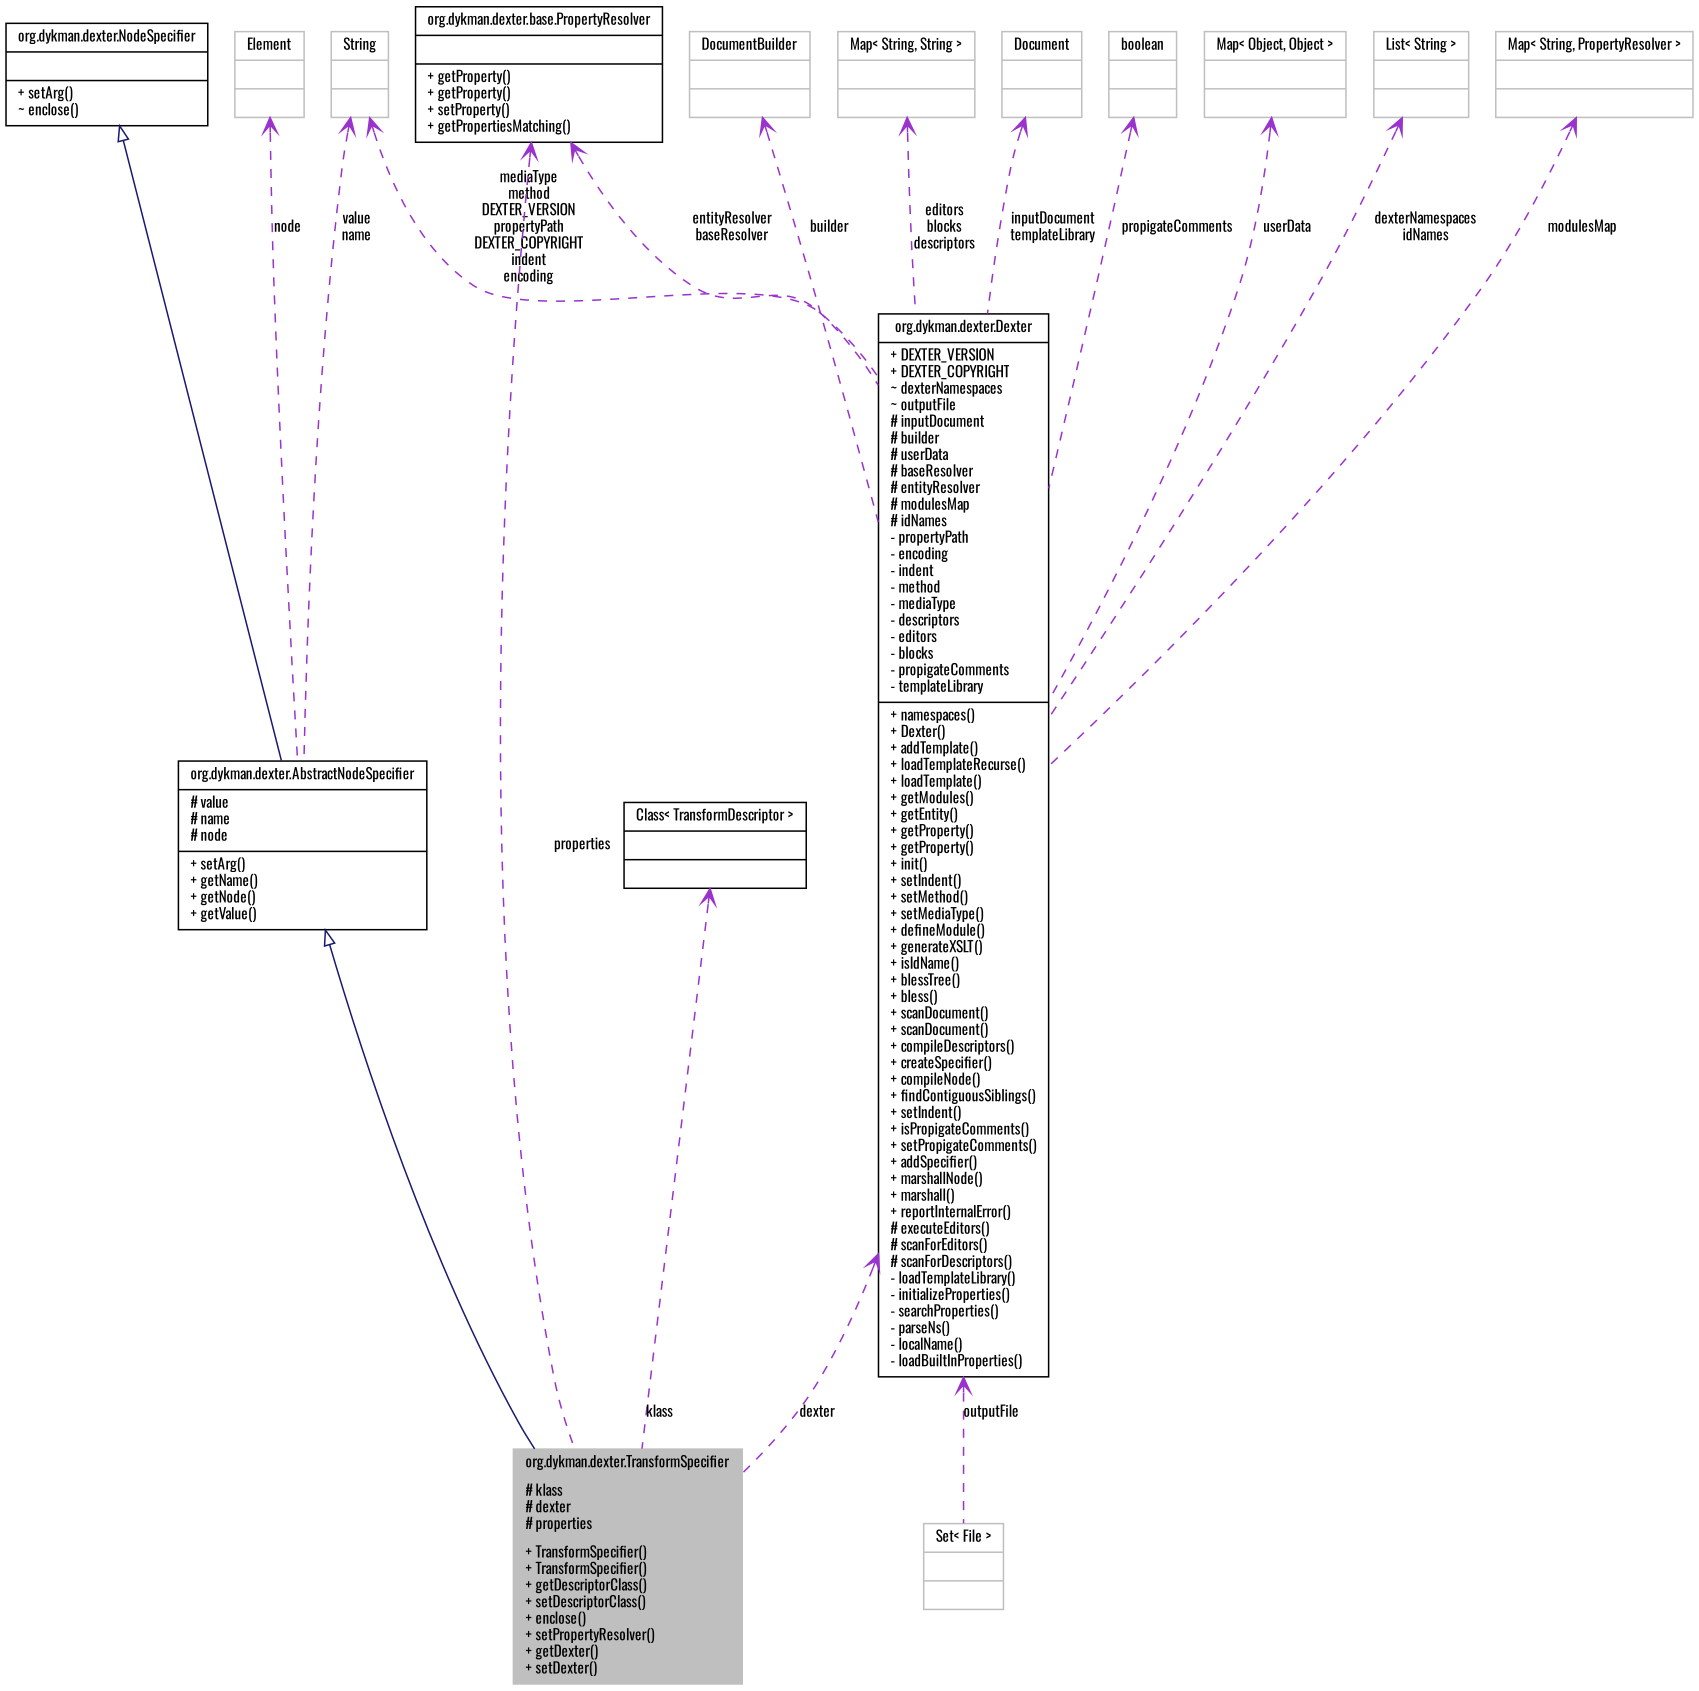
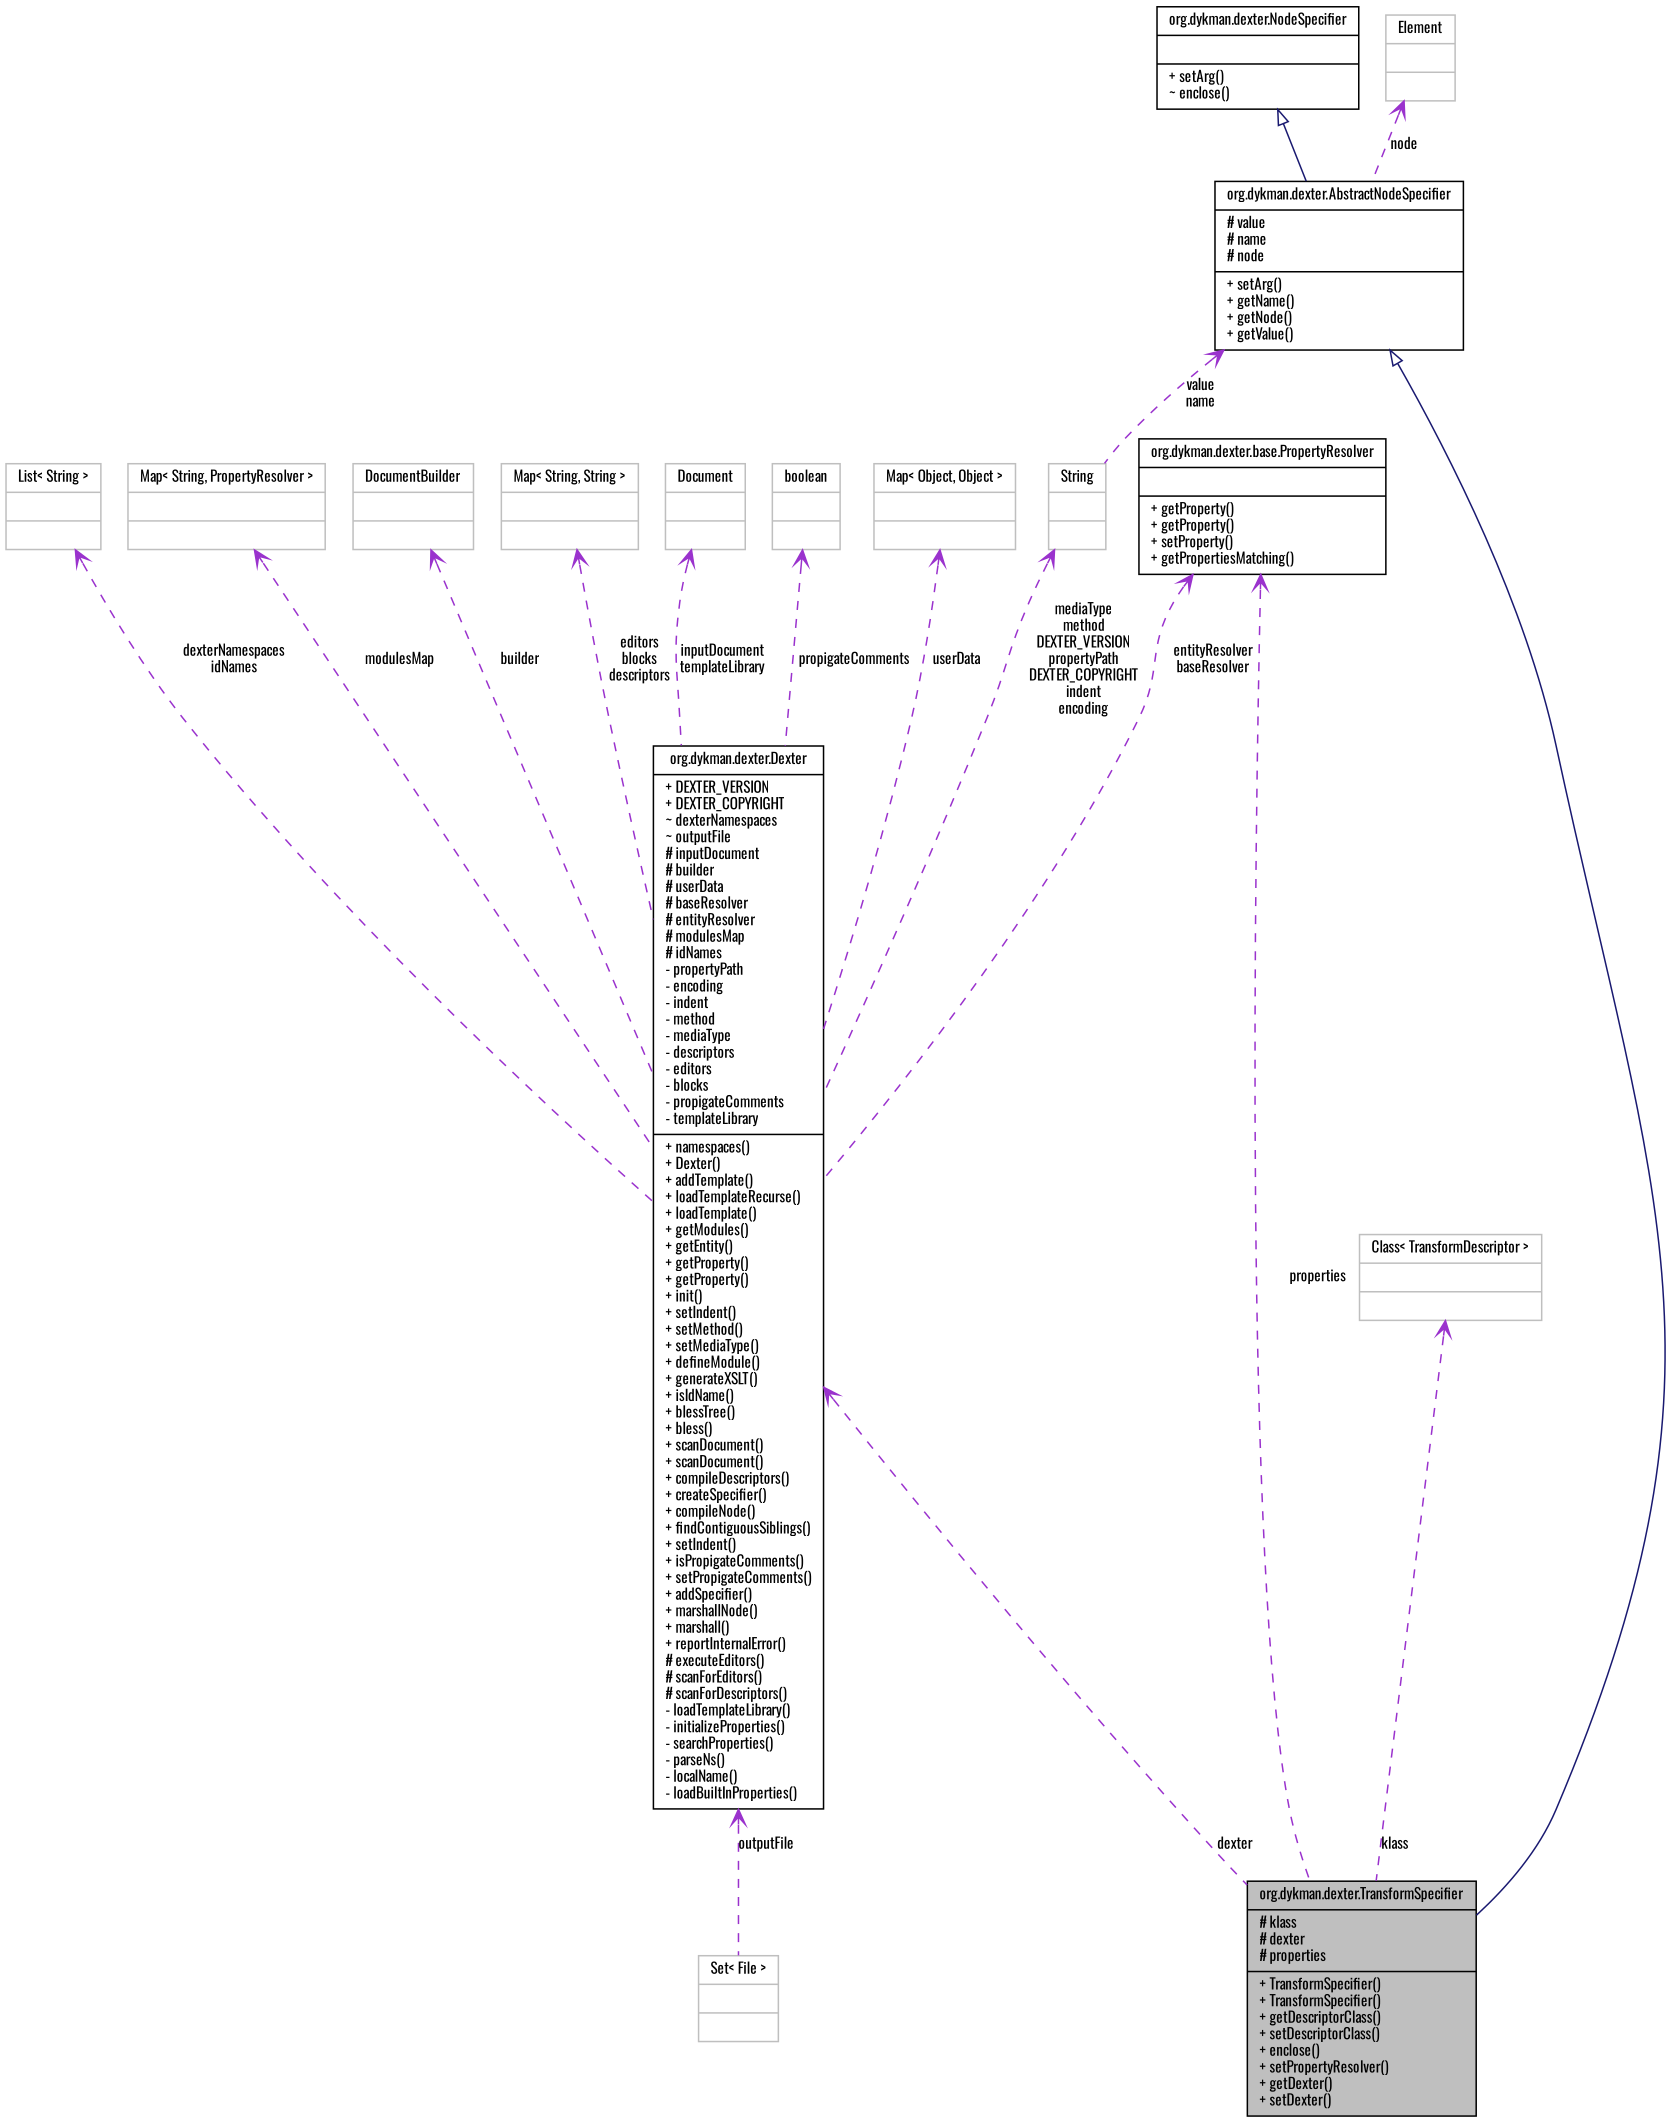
edge "org.dykman.dexter.AbstractNodeSpecifier" -> "String": reversed
node "Class< TransformDescriptor >": color black -> grey75
node "org.dykman.dexter.TransformSpecifier": color grey75 -> black
